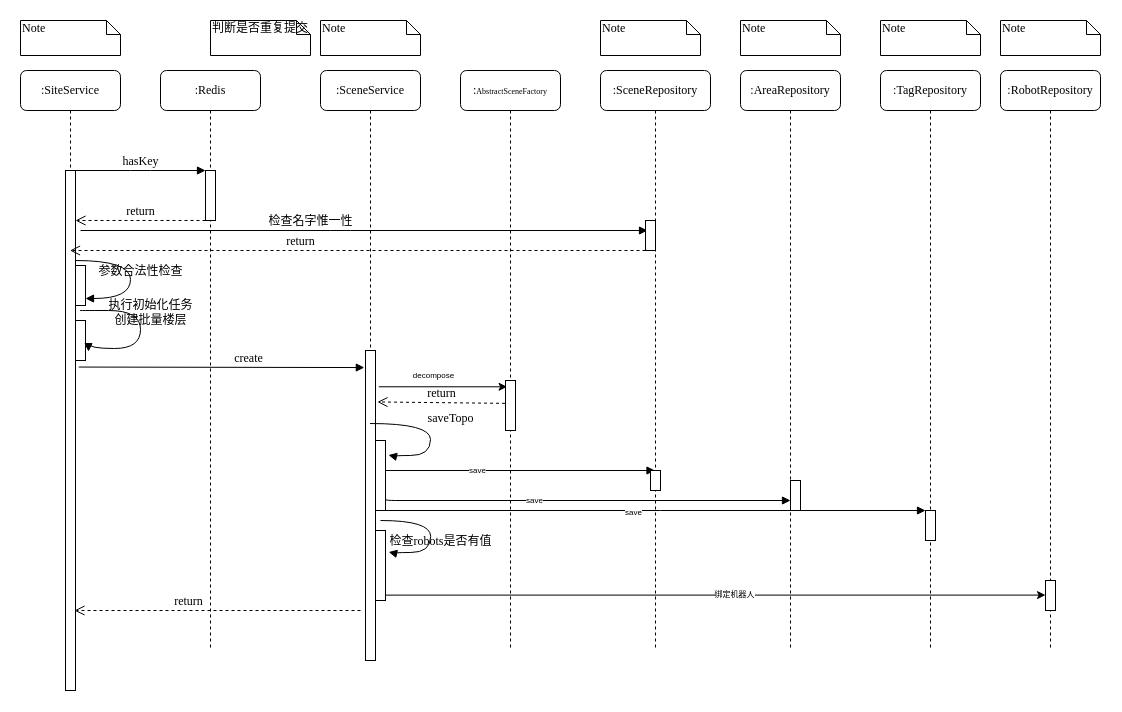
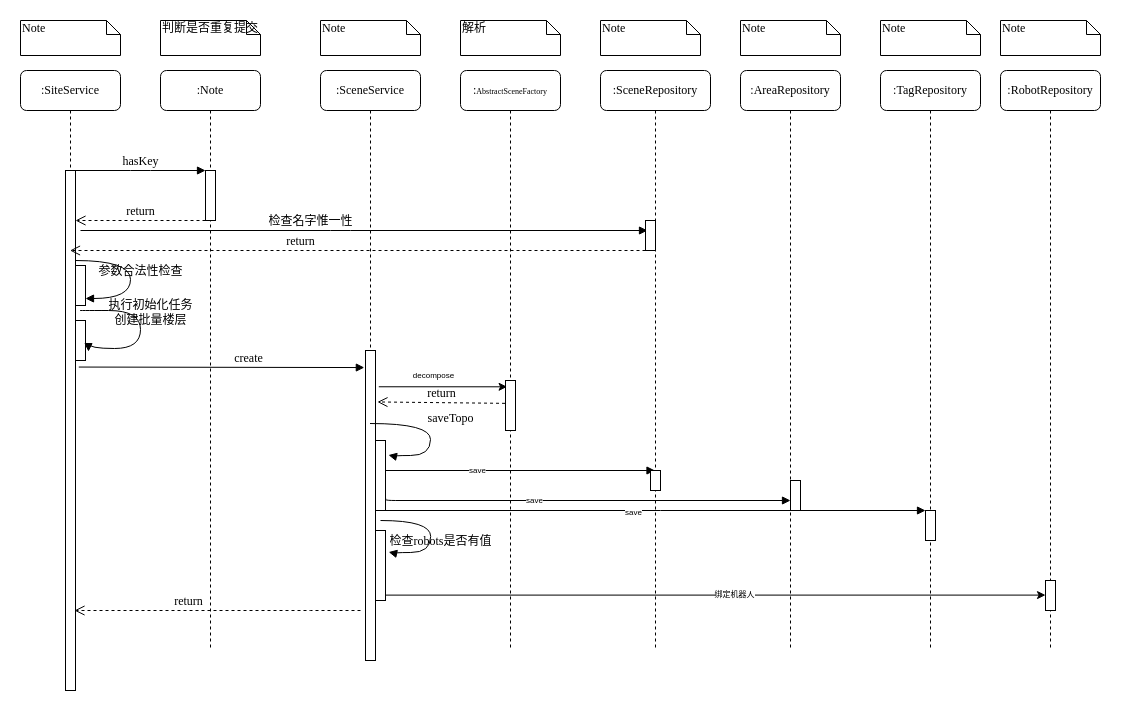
node "判断是否重复提交": moved (261, 38) -> (211, 38)
node "解析": added
node ":Redis": label ":Redis" -> ":Note"
